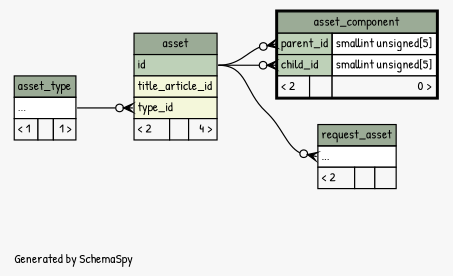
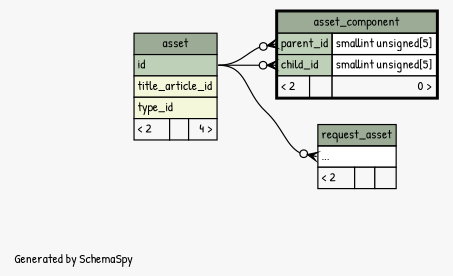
node "asset_type": removed
